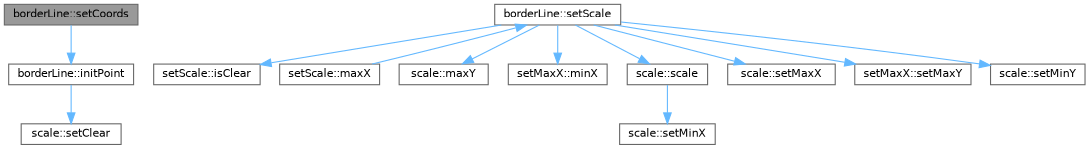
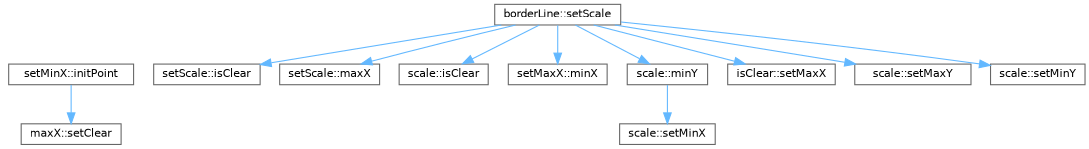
node "borderLine::setCoords": removed
edge "setScale::maxX" -> "borderLine::setScale": reversed
node "borderLine::initPoint": label "borderLine::initPoint" -> "setMinX::initPoint"
node "scale::maxY": label "scale::maxY" -> "scale::isClear"
node "scale::scale": label "scale::scale" -> "scale::minY"
node "scale::setMaxX": label "scale::setMaxX" -> "isClear::setMaxX"
node "setMaxX::setMaxY": label "setMaxX::setMaxY" -> "scale::setMaxY"
node "scale::setClear": label "scale::setClear" -> "maxX::setClear"
